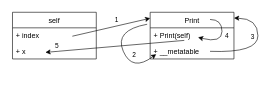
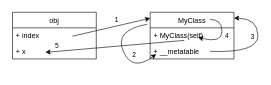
node "self": label "self" -> "obj"
node "Print": label "Print" -> "MyClass"
node "+ Print(self)": label "+ Print(self)" -> "+ MyClass(self)"
